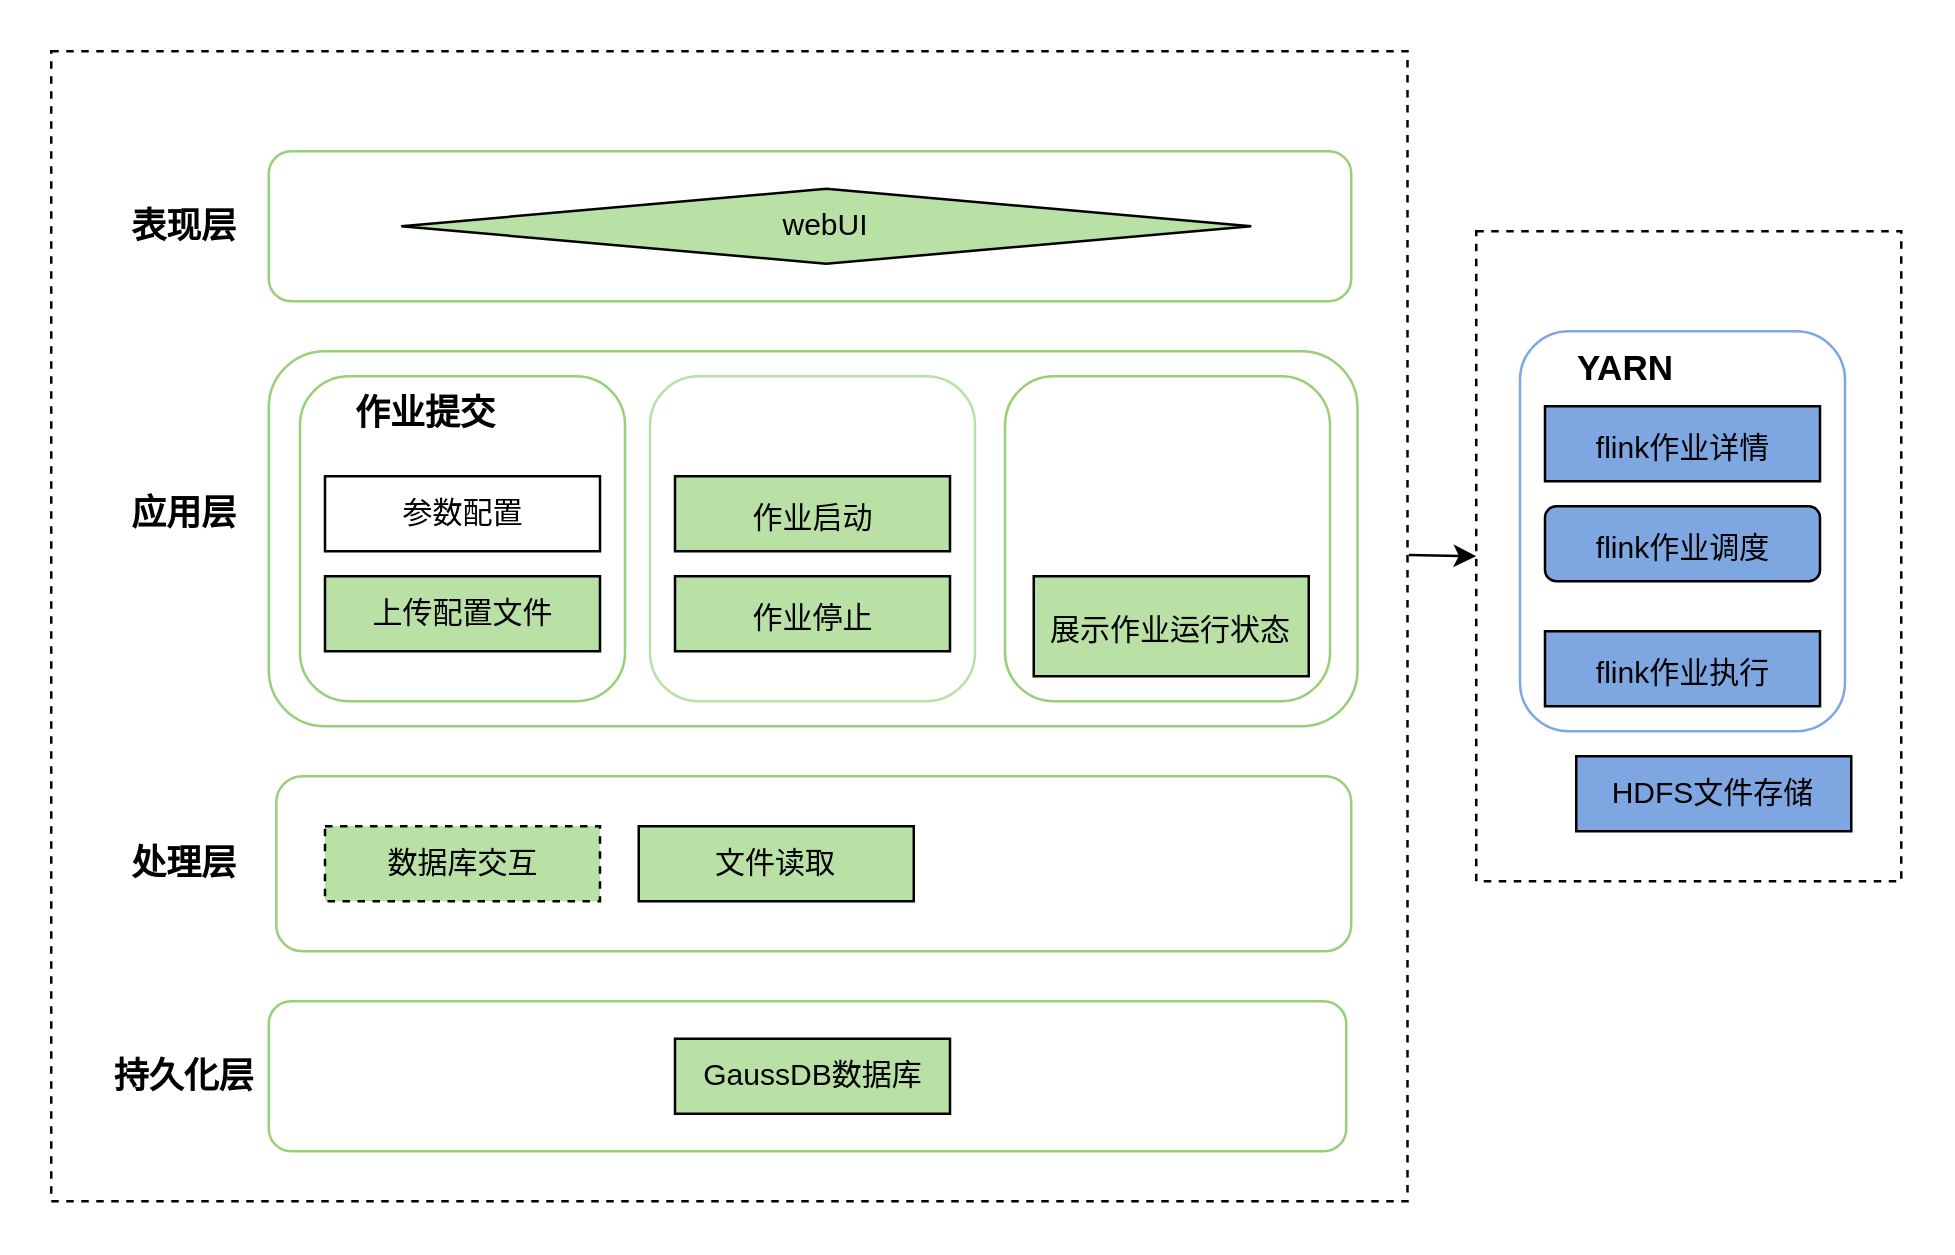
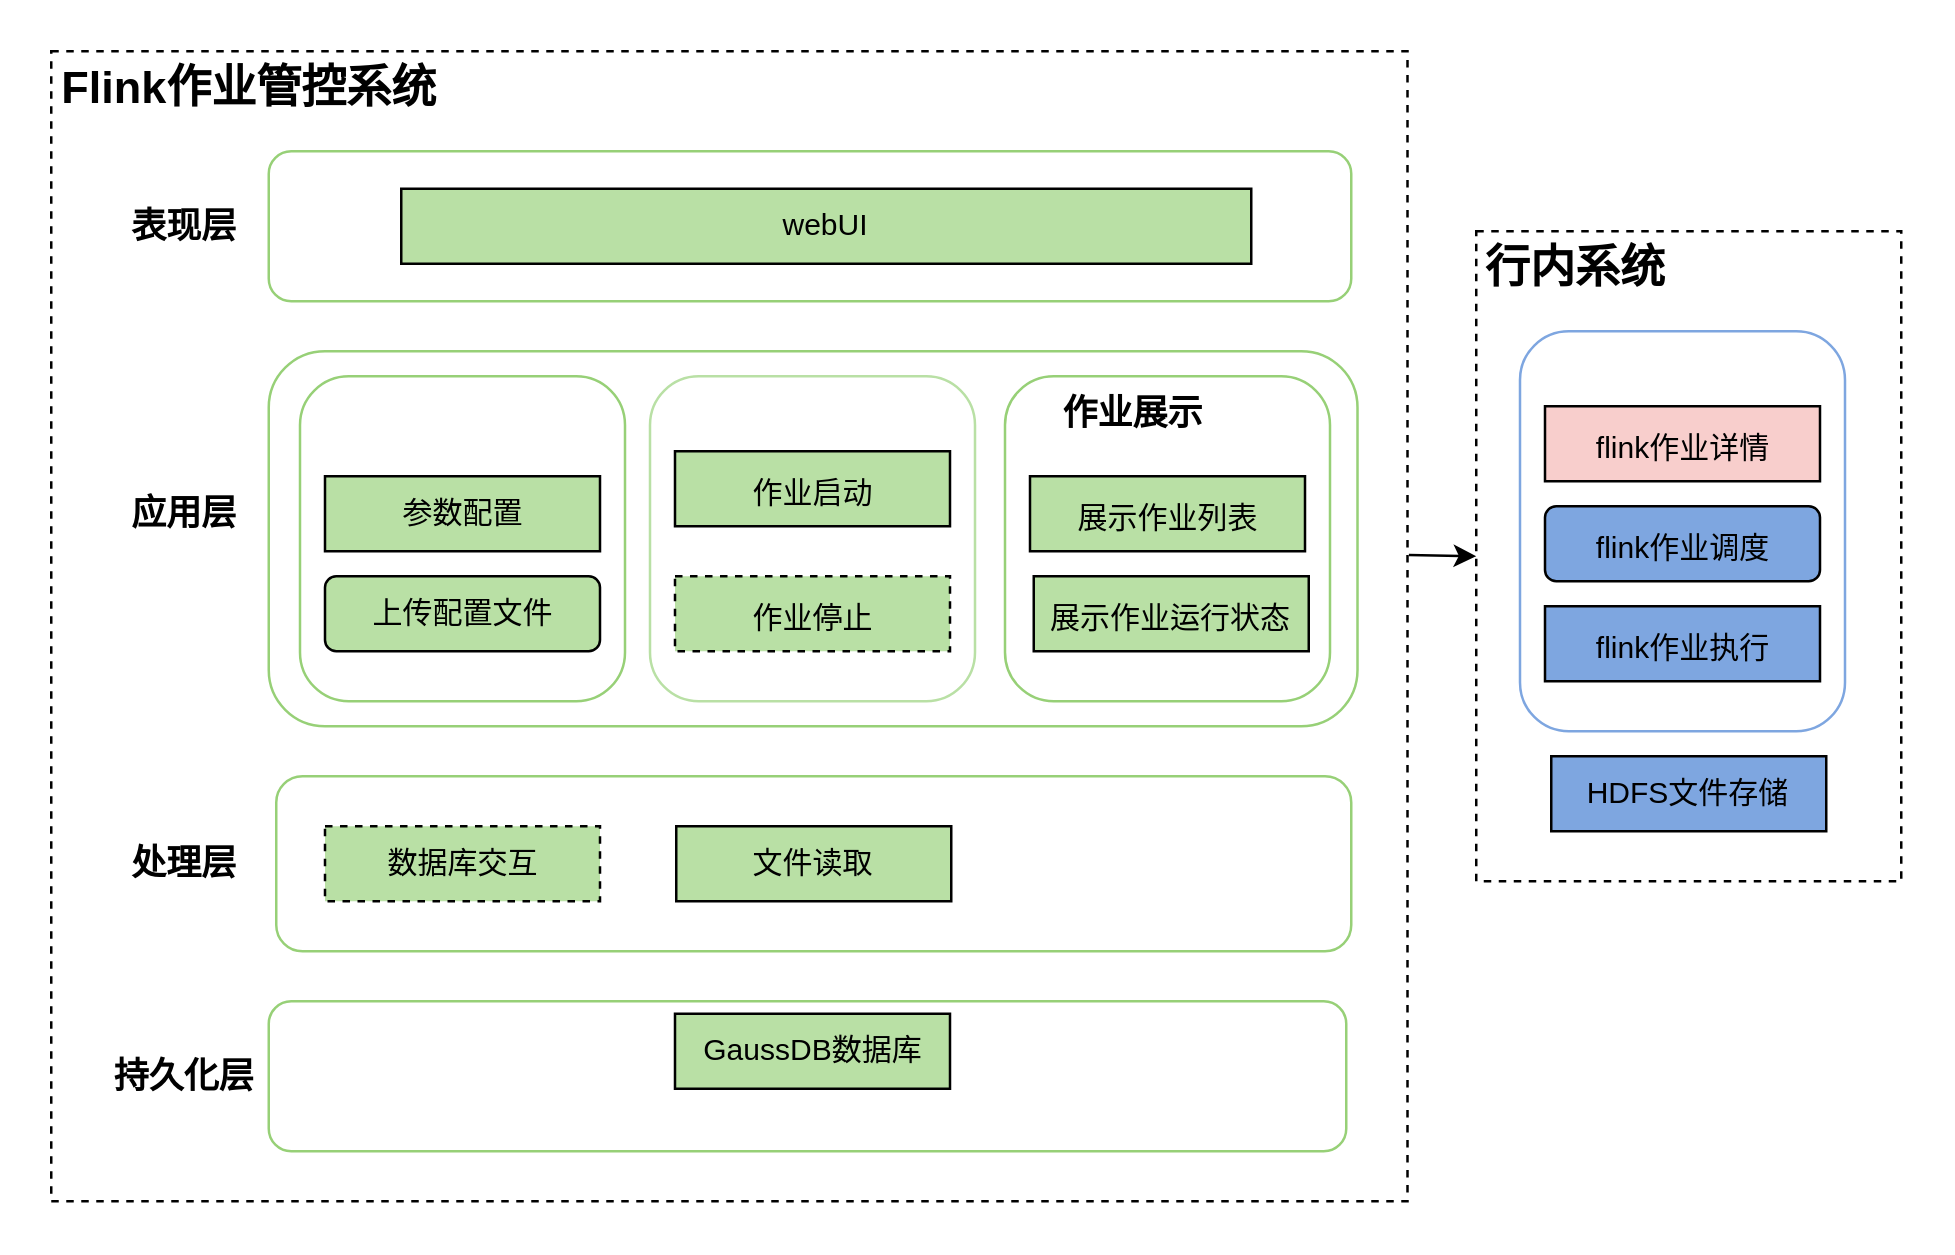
node "Flink作业管控系统": added
node "webUI": shape diamond -> rectangle
node "行内系统": added
node "YARN": removed
node "作业提交": removed
node "作业展示": added
node "flink作业详情": fillcolor #7ea6e0 -> #f8cecc
node "参数配置": fillcolor #ffffff -> #b9e0a5
node "作业启动": moved (813, 514) -> (813, 489)
node "展示作业列表": added
node "上传配置文件": shape rectangle -> rounded rectangle
node "作业停止": style solid -> dashed
node "展示作业运行状态": size 275x100 -> 275x75
node "flink作业执行": moved (1683, 669) -> (1683, 644)
node "HDFS文件存储": moved (1714, 794) -> (1689, 794)
node "文件读取": moved (776, 864) -> (814, 864)
node "GaussDB数据库": moved (813, 1076) -> (813, 1051)
